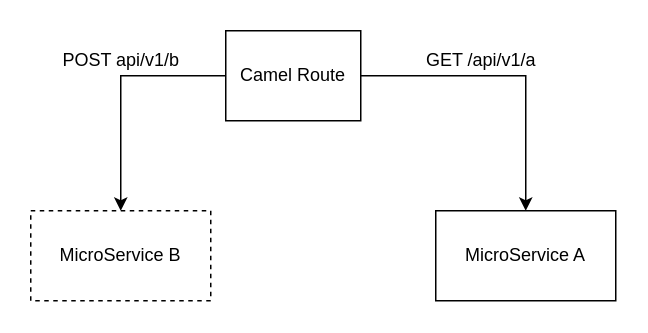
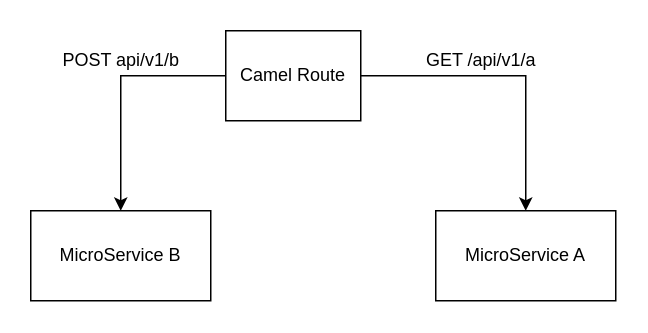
node "MicroService B": style dashed -> solid
